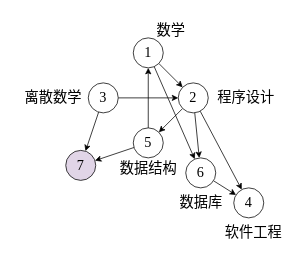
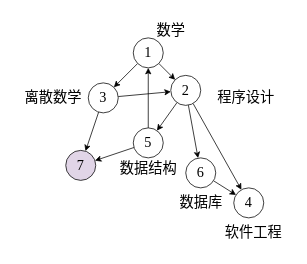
node "2": moved (193, 98) -> (186, 90)
edge "1" -> "6": now "1" -> "3"
